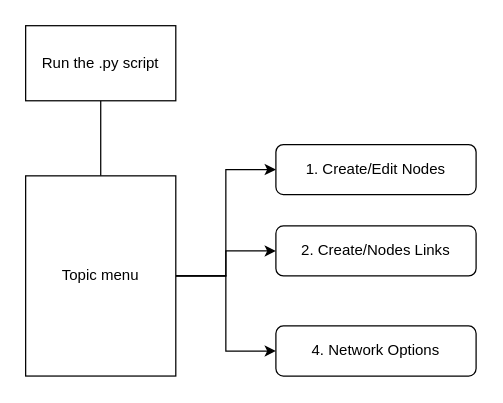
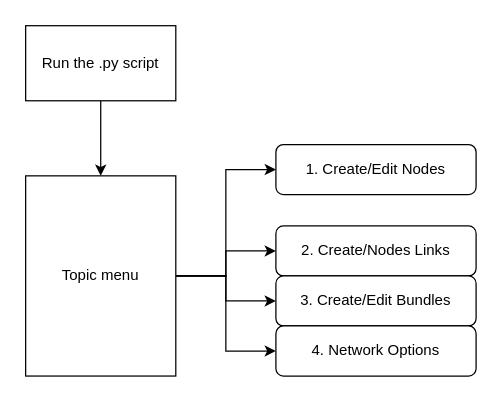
edge "Run the .py script" -- "Topic menu": arrowhead none -> classic
edge "Topic menu" -> "3. Create/Edit Bundles": added
node "3. Create/Edit Bundles": added
